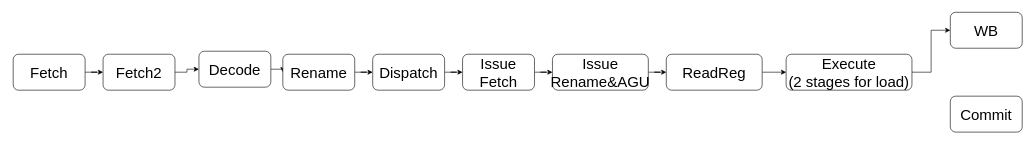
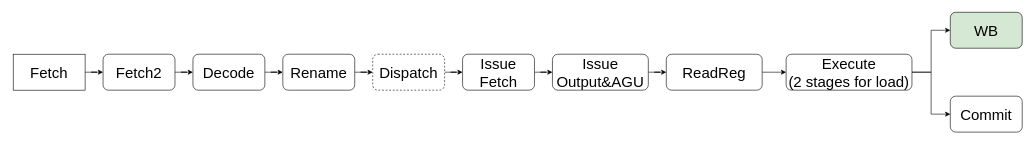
node "WB": fillcolor #ffffff -> #d5e8d4
node "Decode": moved (234, 69) -> (228, 72)
node "Fetch": shape rounded rectangle -> rectangle
node "Dispatch": style solid -> dashed
node "Issue Rename&AGU": label "Issue Rename&AGU" -> "Issue Output&AGU"
edge "Execute (2 stages for load)" -> "Commit": added
